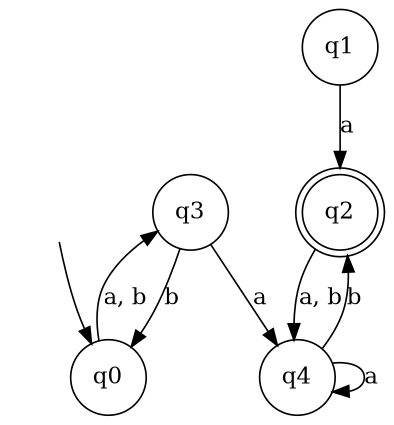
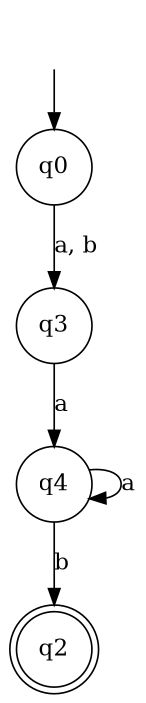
node "q1": removed
edge "q2" -> "q4": removed, label "a, b"
edge "q3" -> "q0": removed, label "b"
